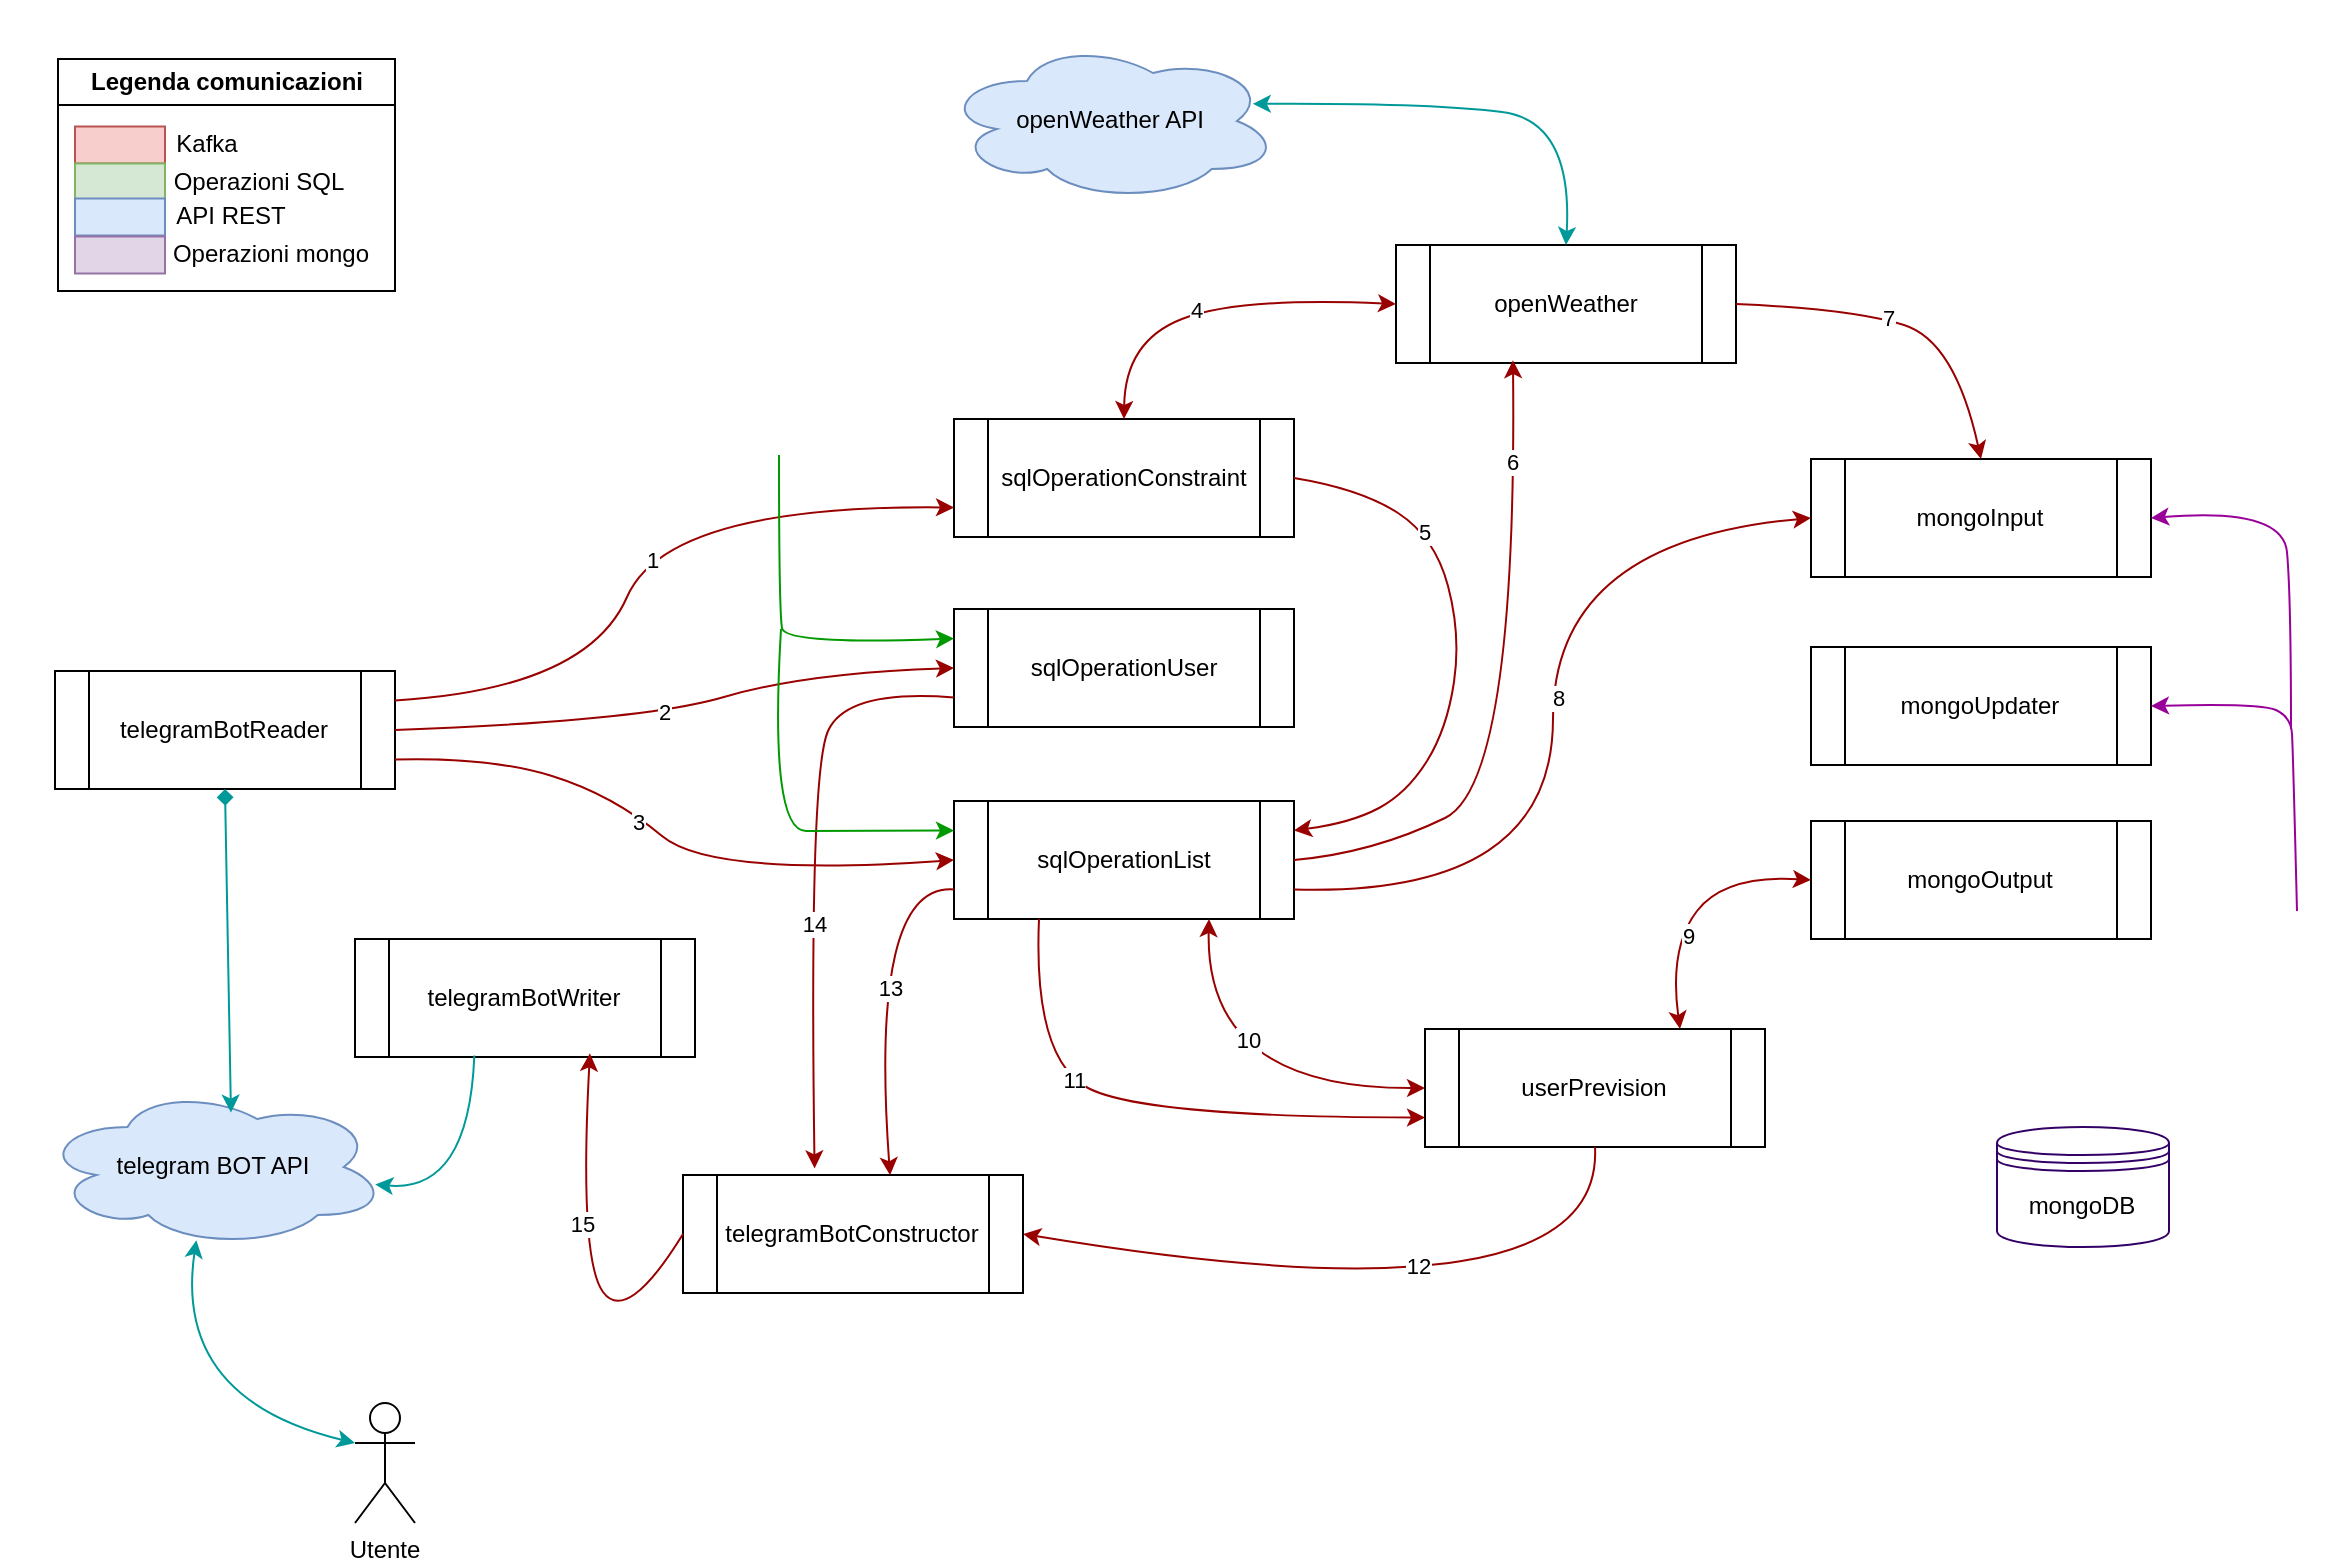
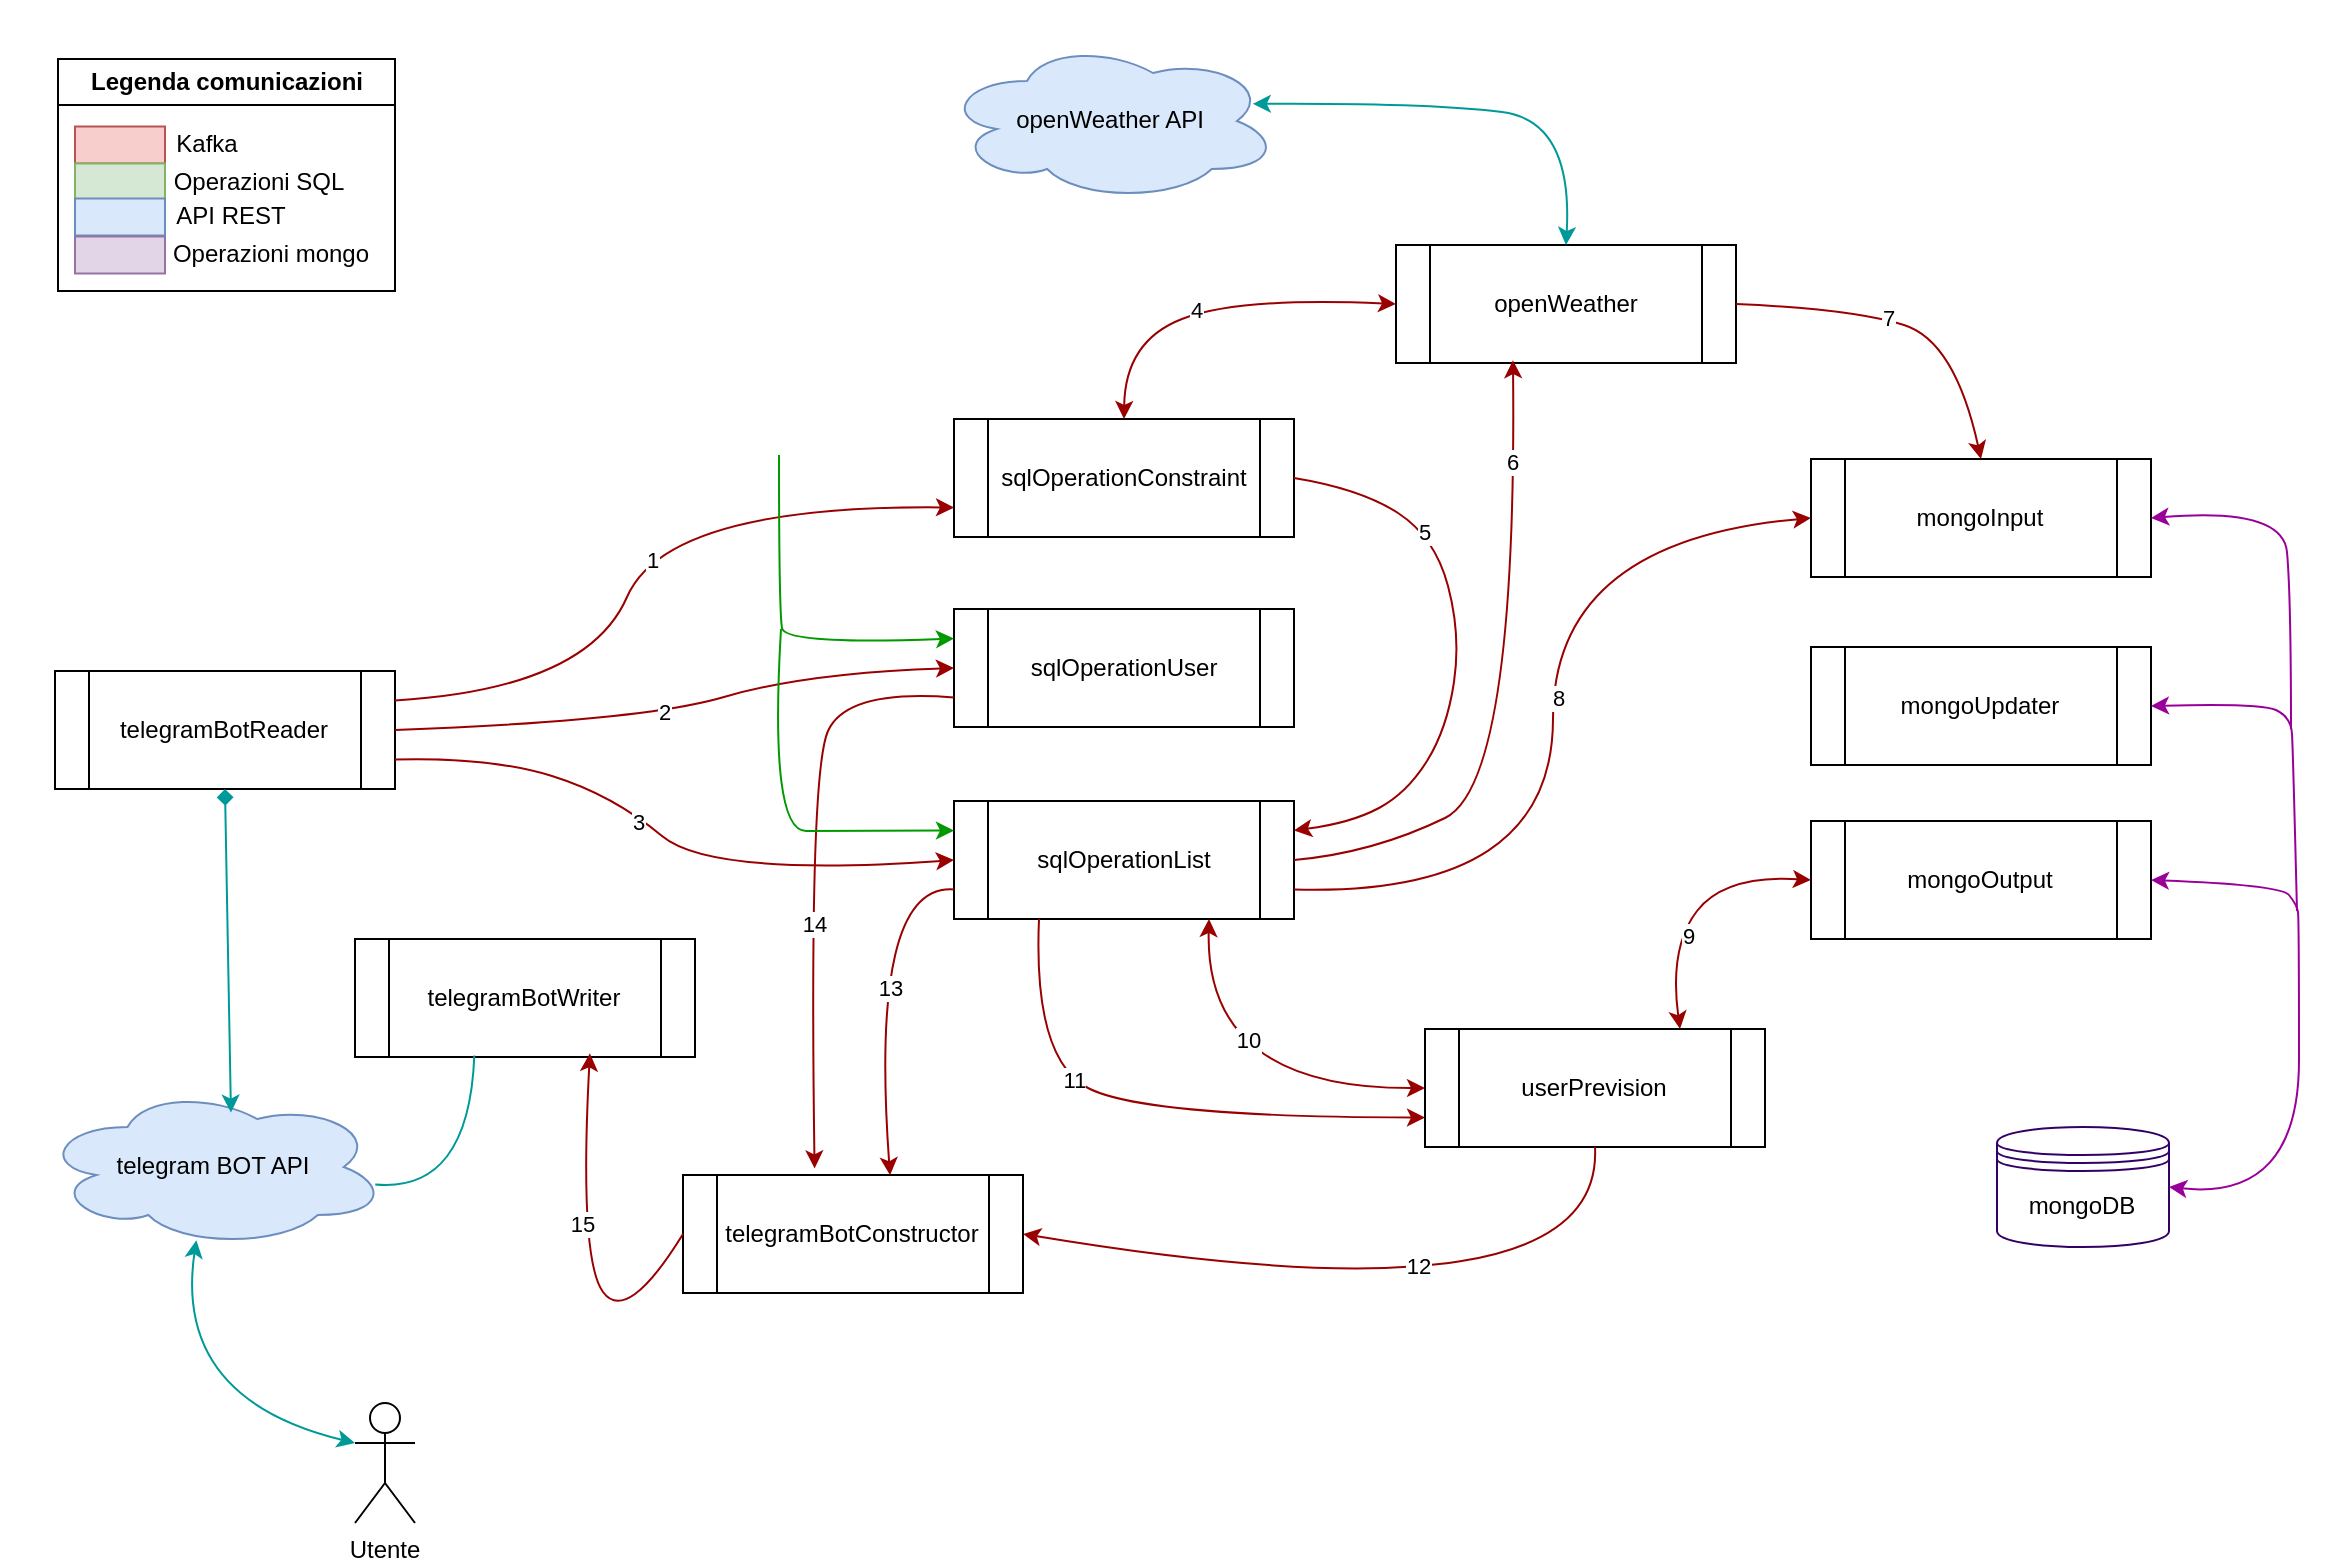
edge "mongoOutput" -- "mongoDB": added
edge "telegramBotWriter" -> "telegram BOT API": arrowhead classic -> none
